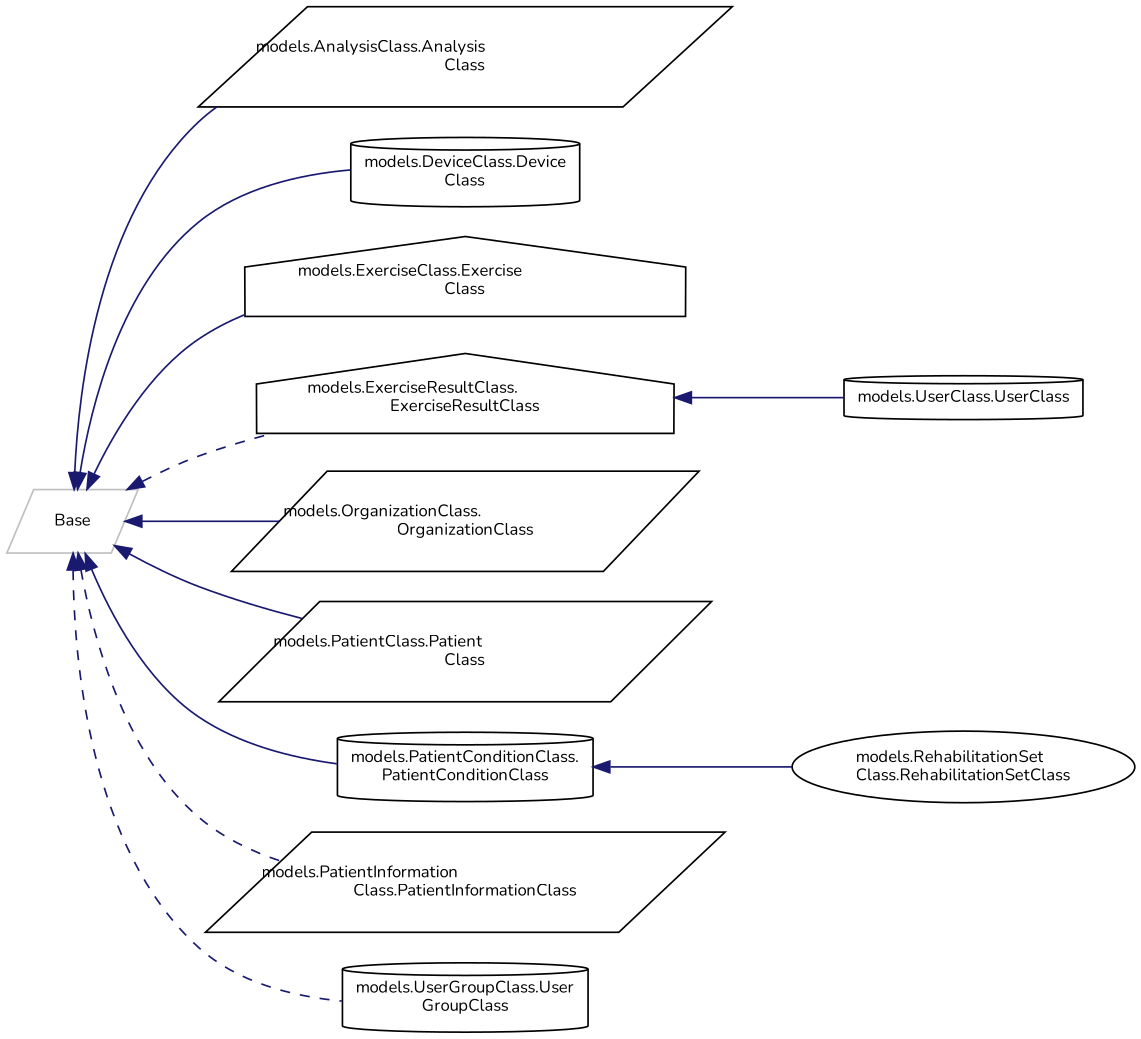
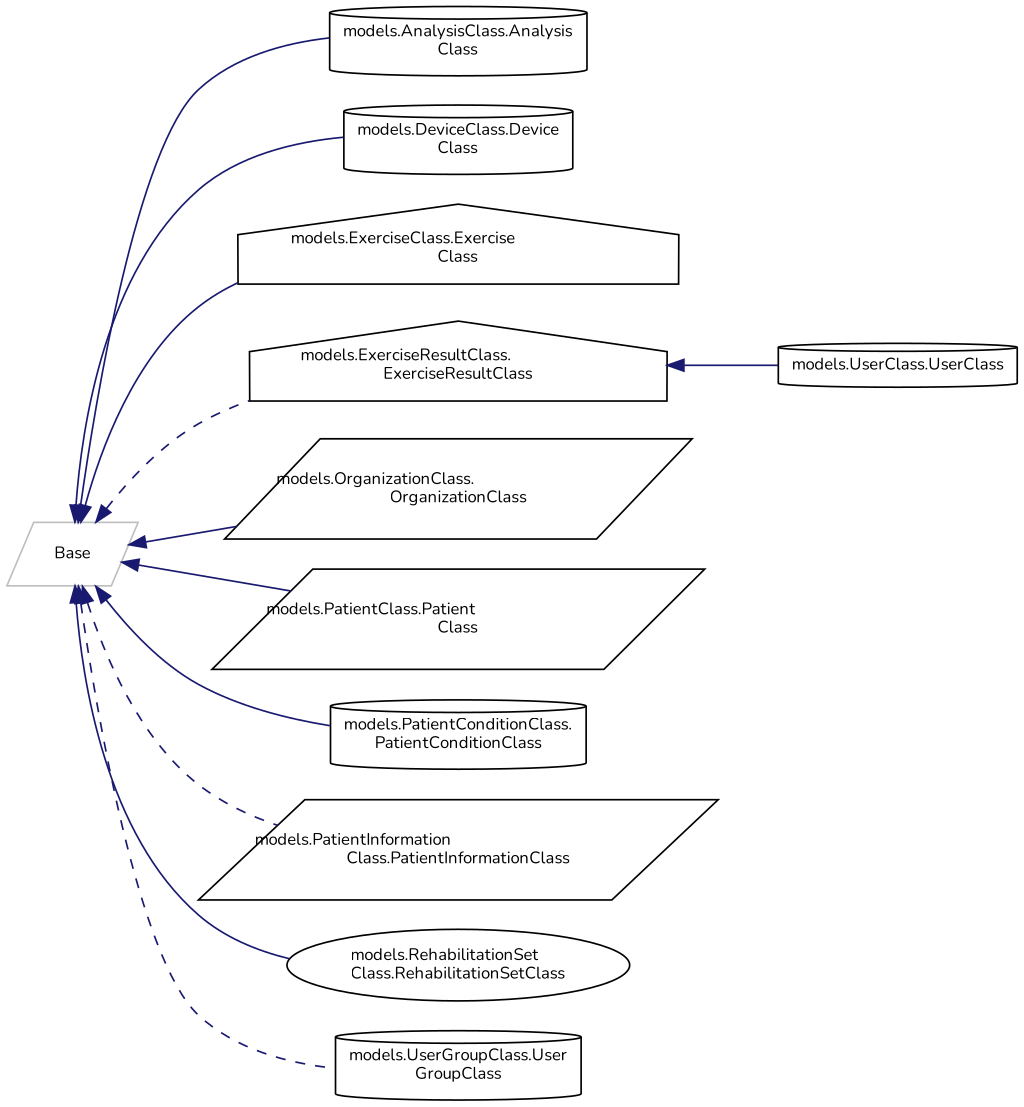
node "models.AnalysisClass.Analysis Class": shape parallelogram -> cylinder
edge "models.RehabilitationSet Class.RehabilitationSetClass" -> "models.PatientConditionClass. PatientConditionClass": now "models.RehabilitationSet Class.RehabilitationSetClass" -> "Base"
